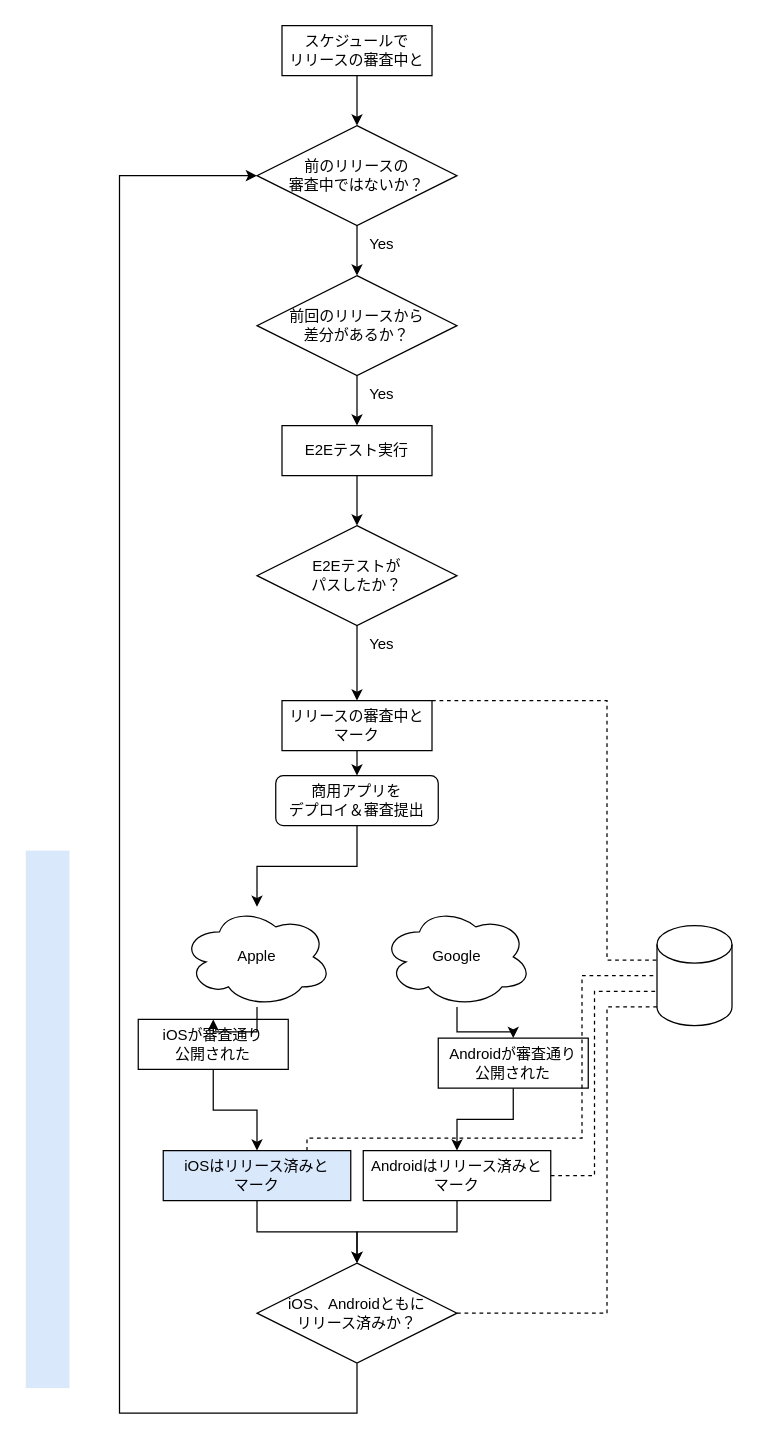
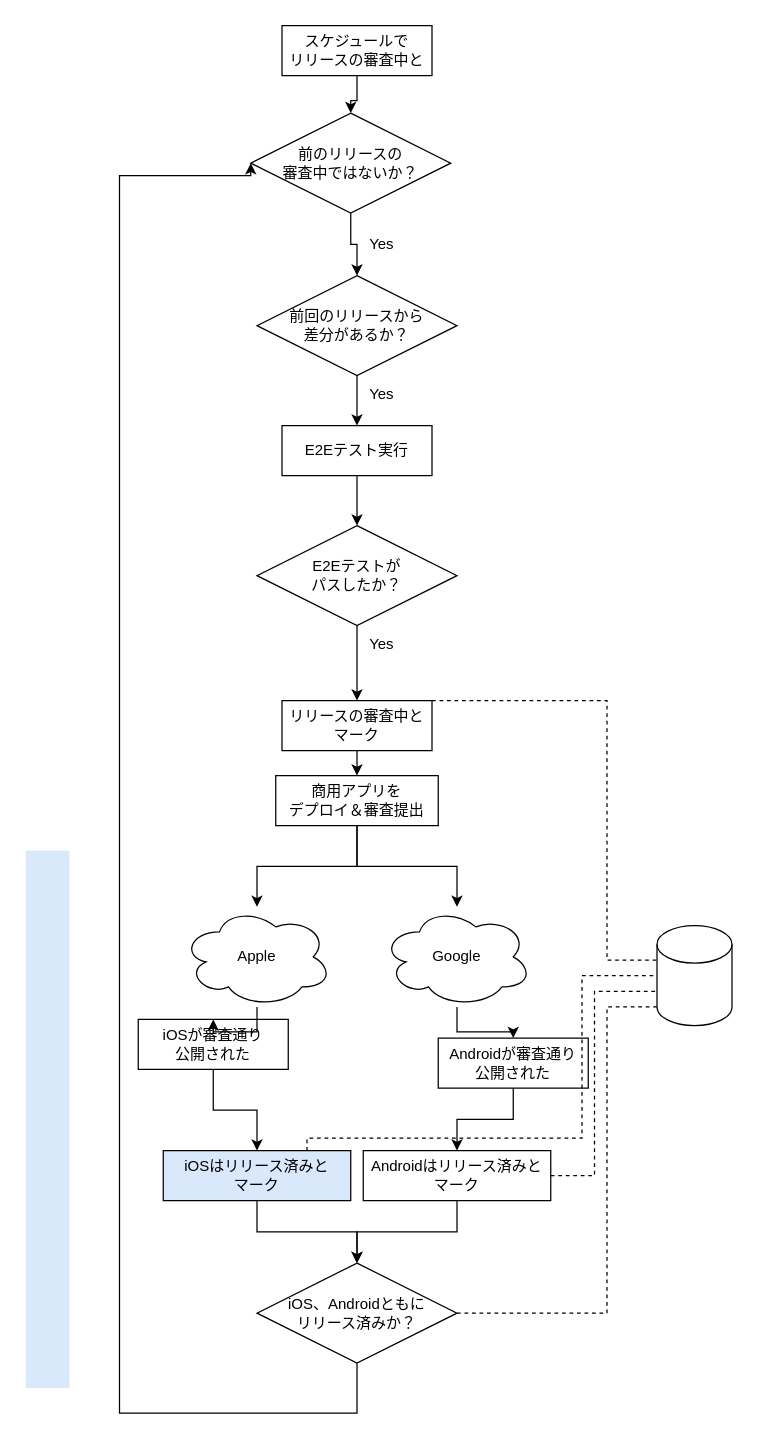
node "前のリリースの 審査中ではないか？": moved (357, 176) -> (351, 163)
node "商用アプリを デプロイ＆審査提出": shape rounded rectangle -> rectangle
edge "商用アプリを デプロイ＆審査提出" -> "Google": added
